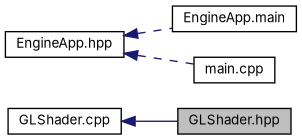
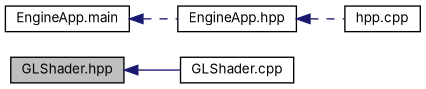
edge "EngineApp.main" -> "EngineApp.hpp": reversed
node "main.cpp": label "main.cpp" -> "hpp.cpp"
edge "GLShader.hpp" -> "GLShader.cpp": reversed
